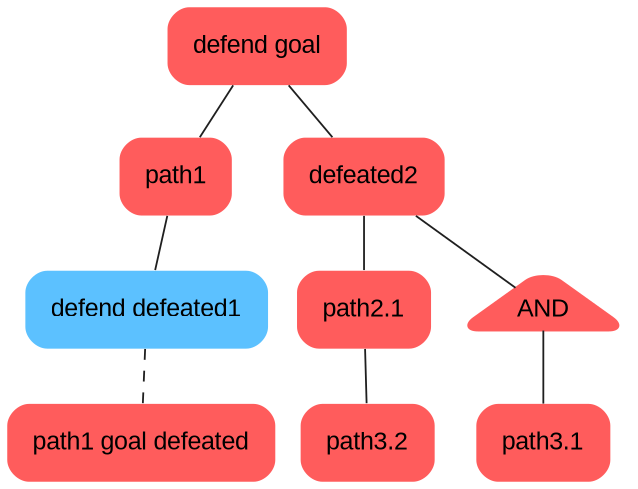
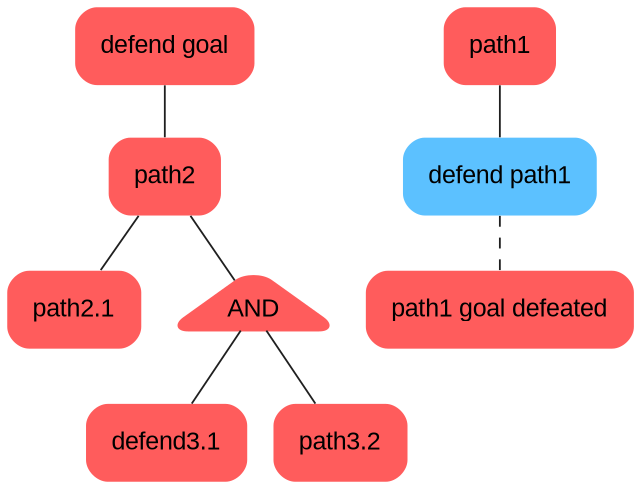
edge "defend goal" -- "path1": removed
node "defeated2": label "defeated2" -> "path2"
node "defend defeated1": label "defend defeated1" -> "defend path1"
edge "path2.1" -- "path3.2": now "AND" -- "path3.2"
node "path3.1": label "path3.1" -> "defend3.1"
